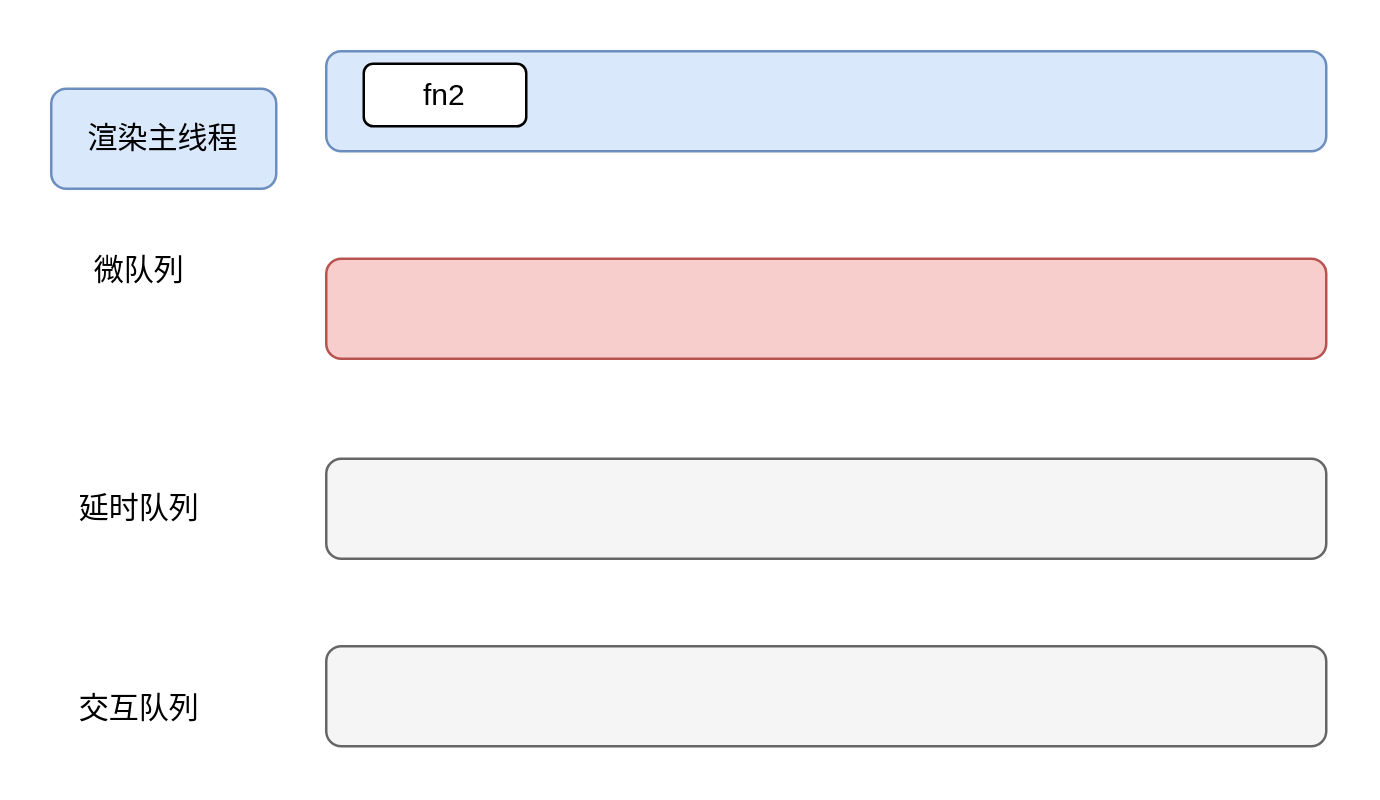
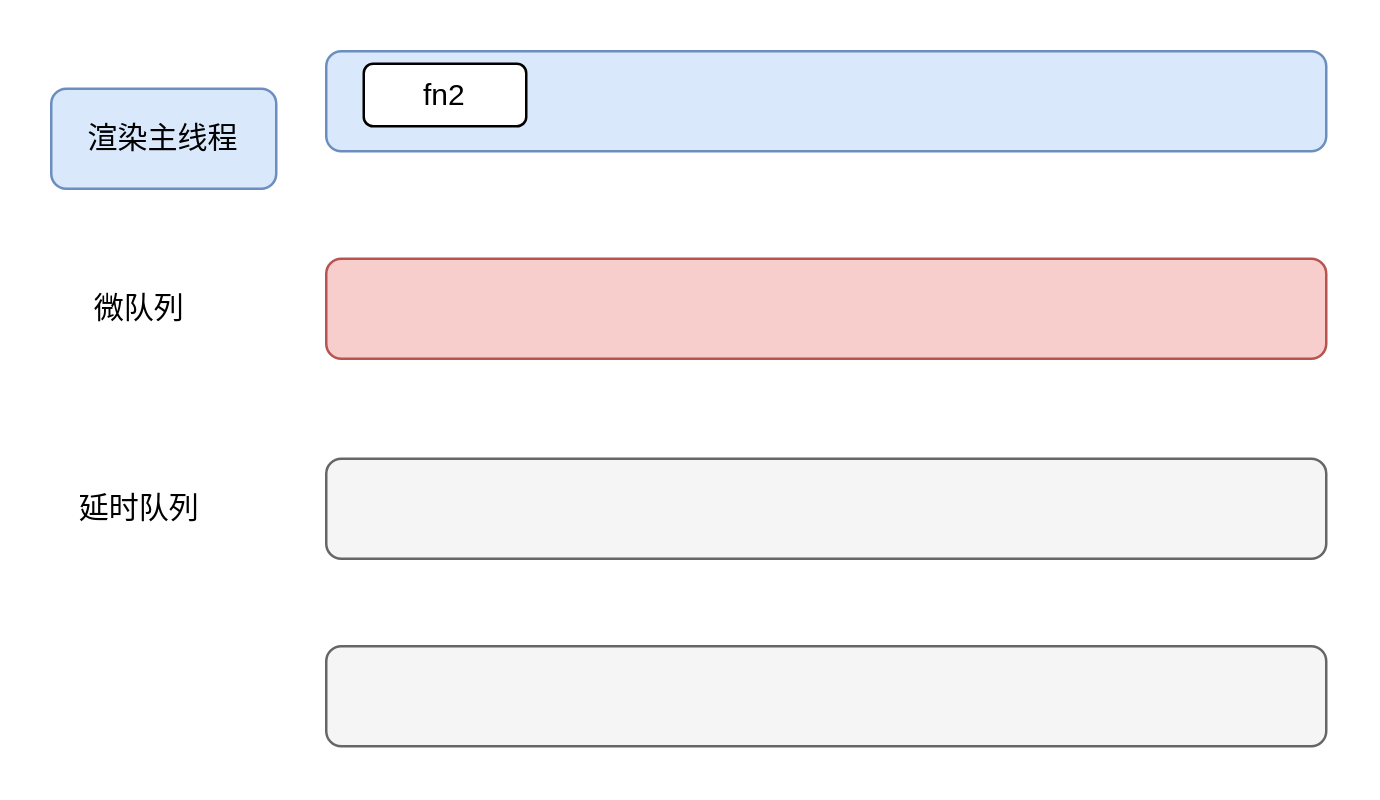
node "微队列": moved (139, 271) -> (139, 309)
node "交互队列": removed
